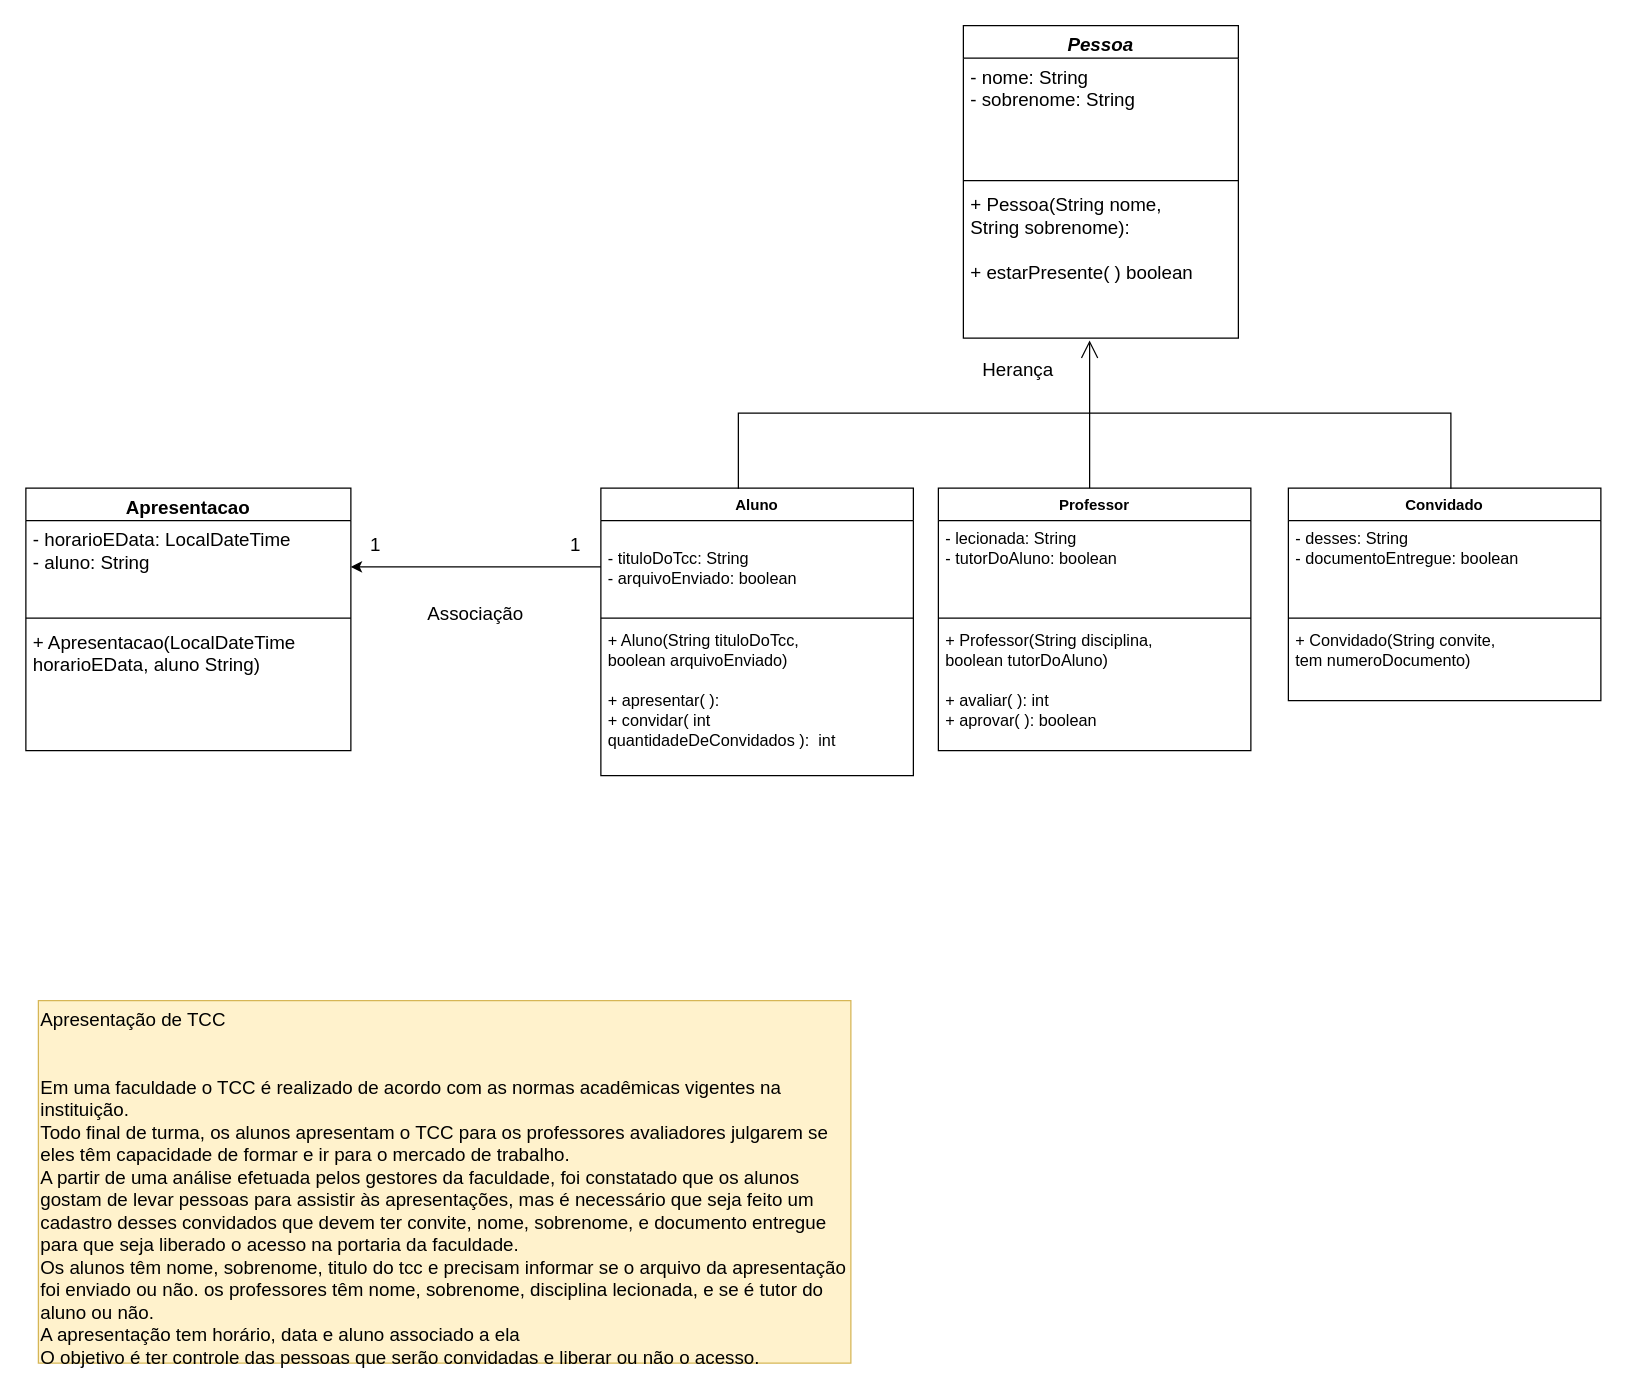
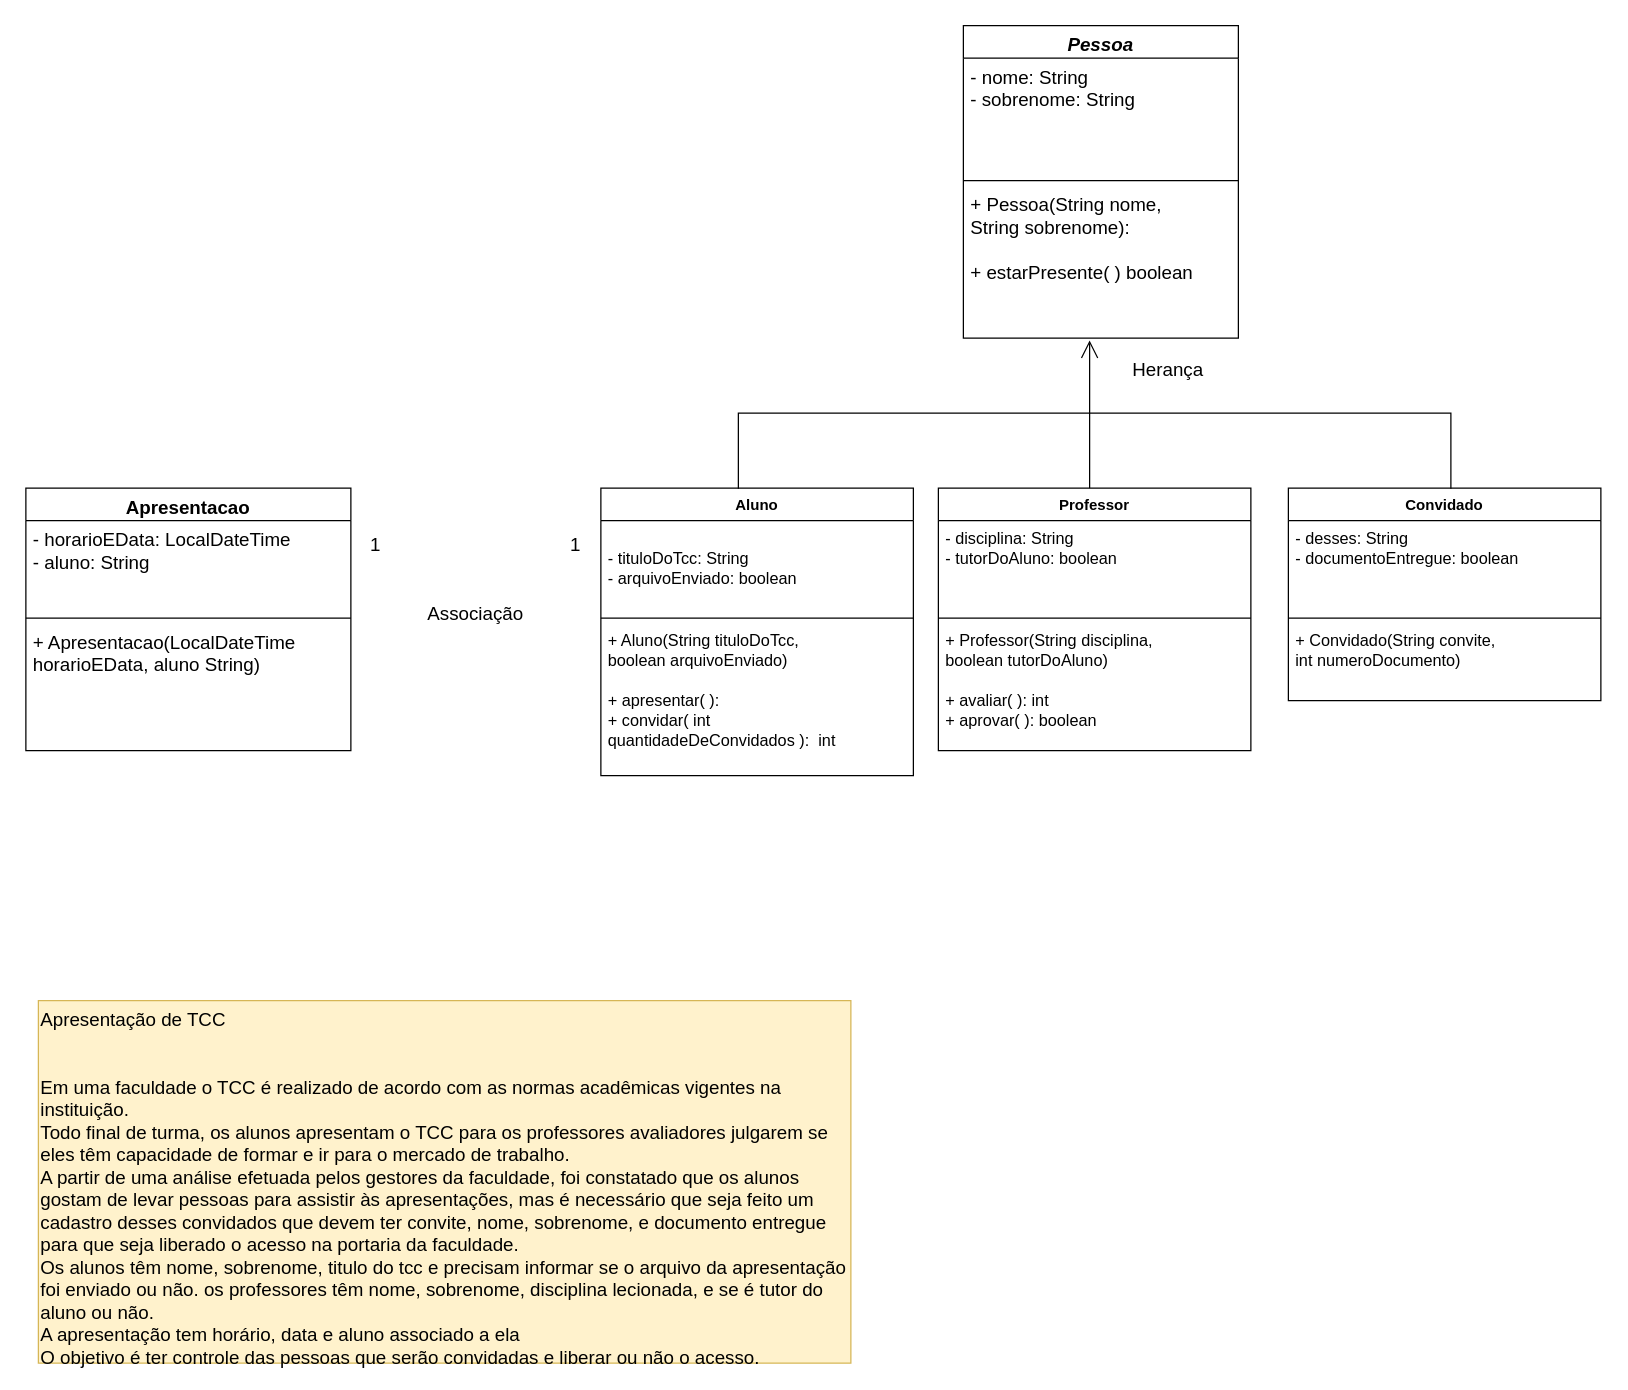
node "Herança": moved (1018, 369) -> (1168, 369)
node "- lecionada: String - tutorDoAluno: boolean": label "- lecionada: String - tutorDoAluno: boolean" -> "- disciplina: String - tutorDoAluno: boolean"
edge "- tituloDoTcc: String - arquivoEnviado: boolean" -> "- horarioEData: LocalDateTime - aluno: String": removed
node "+ Convidado(String convite, tem numeroDocumento)": label "+ Convidado(String convite, tem numeroDocumento)" -> "+ Convidado(String convite, int numeroDocumento)"
